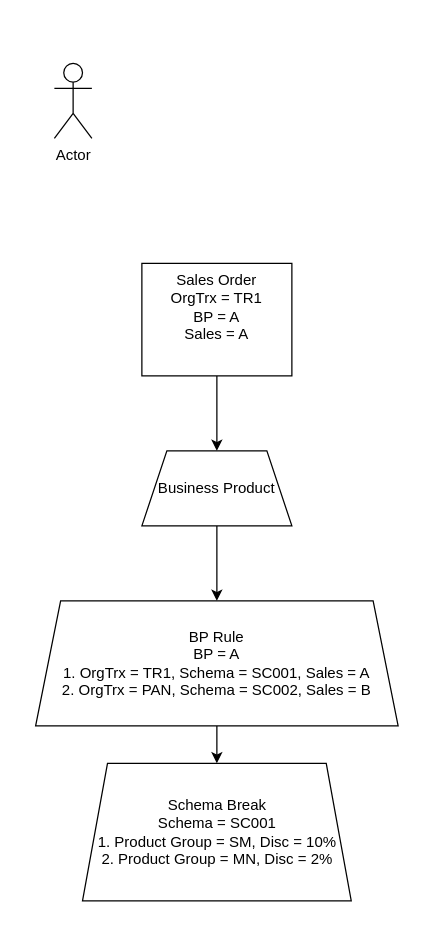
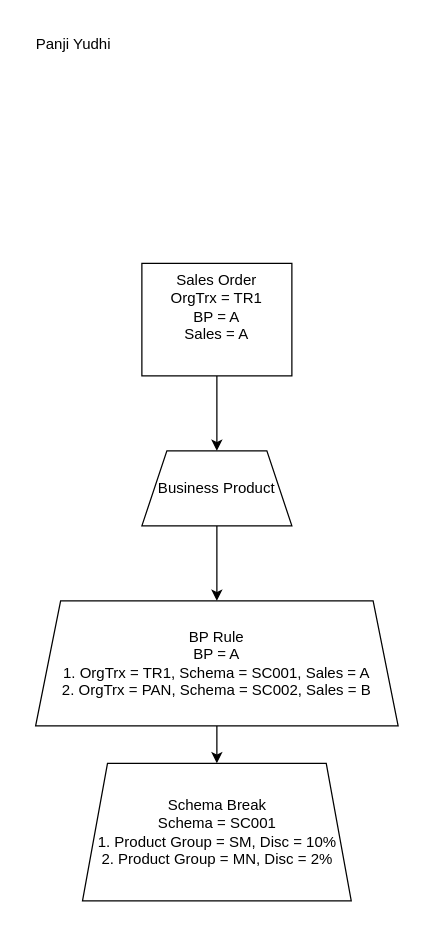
node "Panji Yudhi": added
node "Actor": removed
